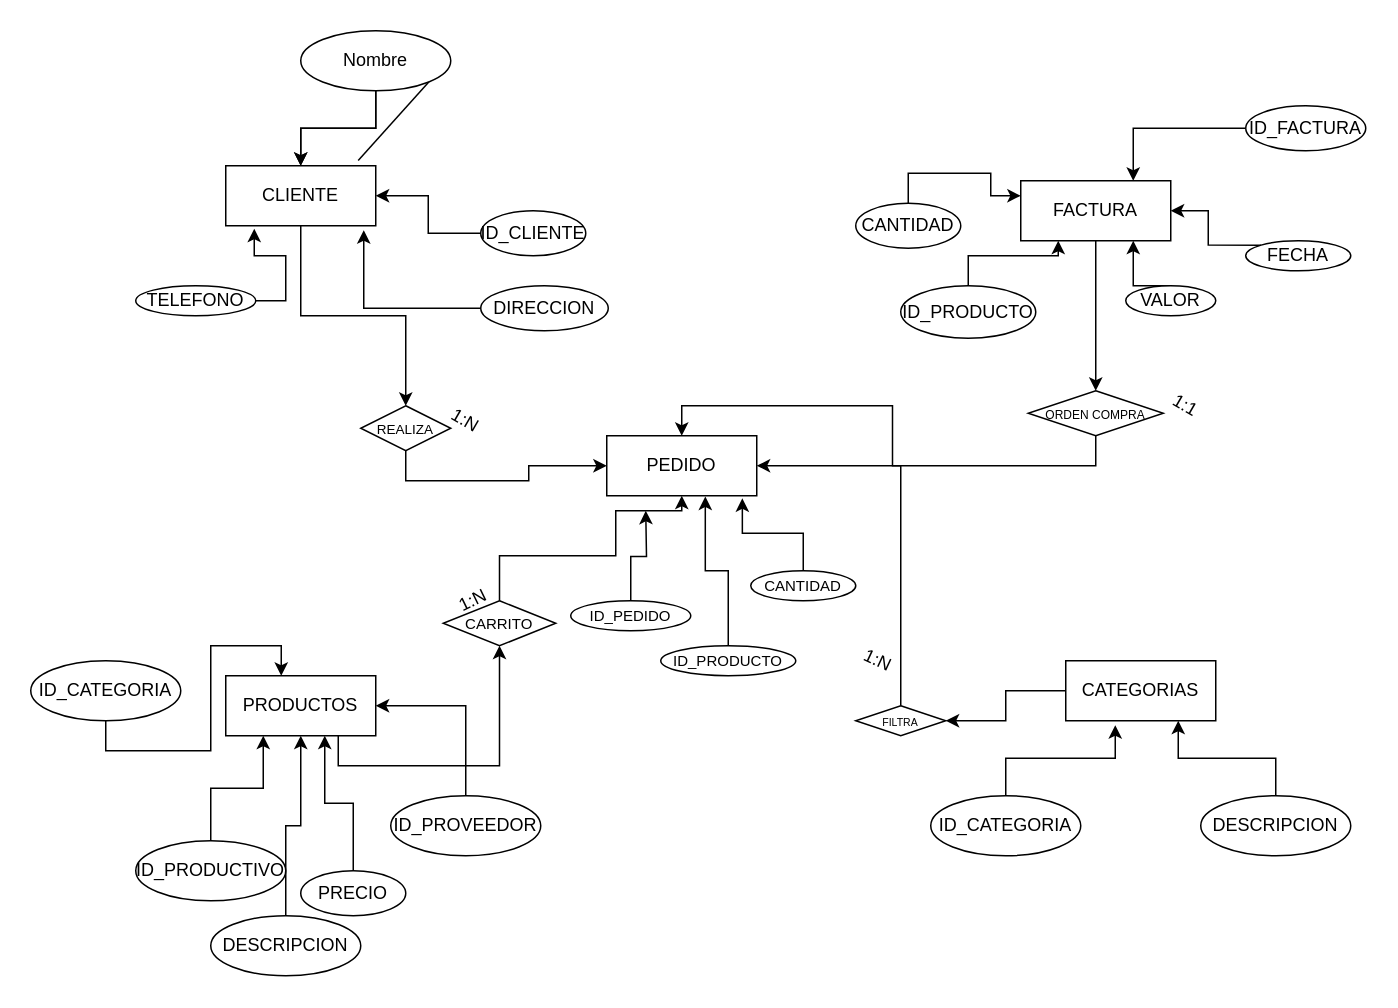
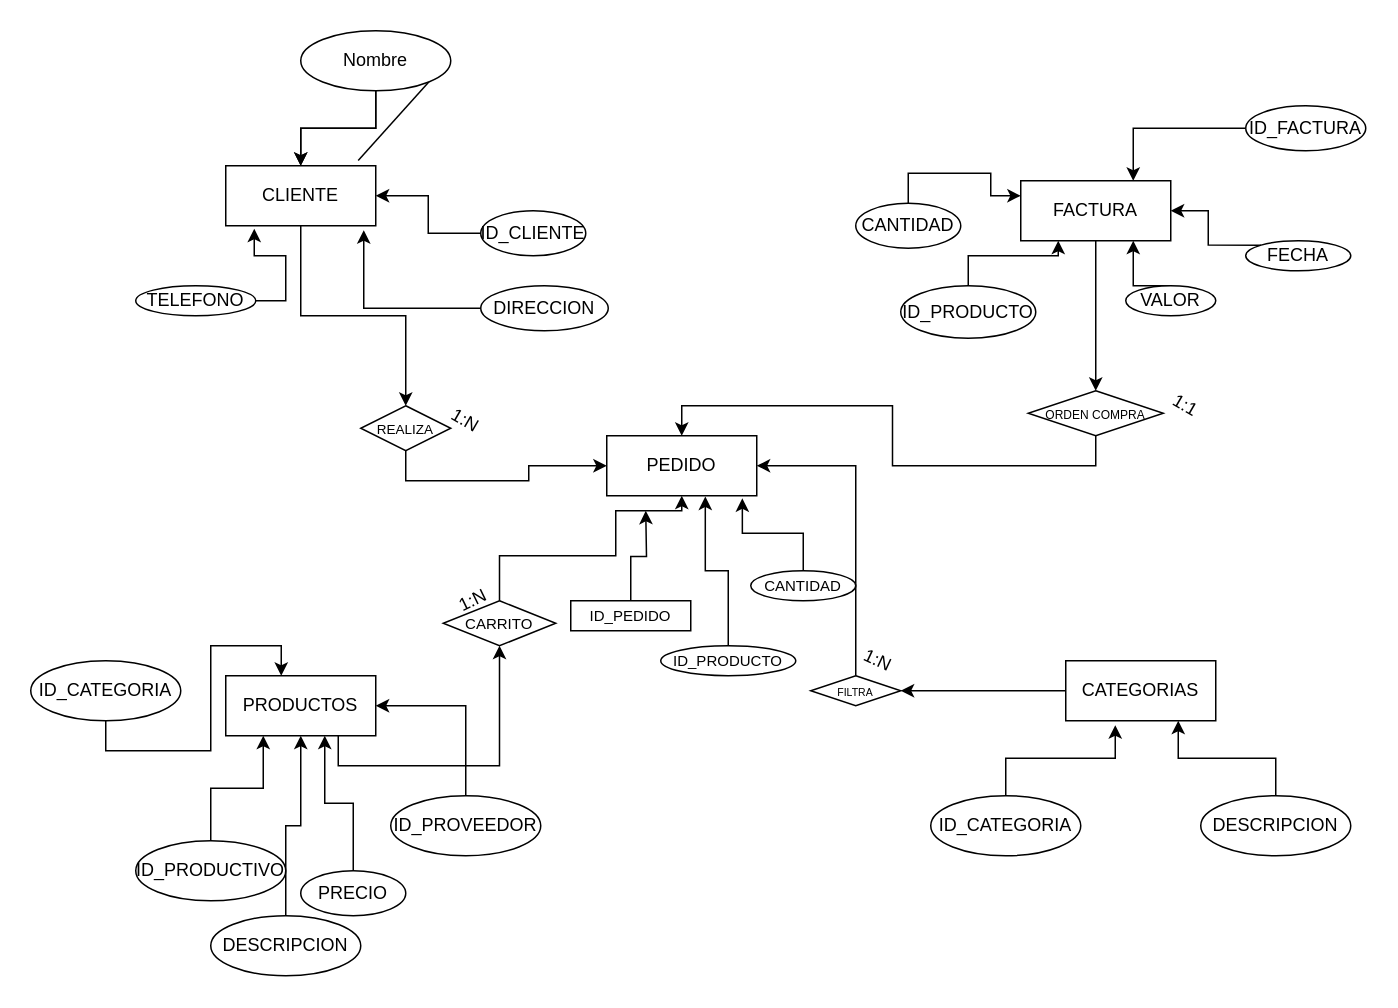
node "ID_PEDIDO": shape ellipse -> rectangle
node "FILTRA": moved (901, 721) -> (856, 691)
